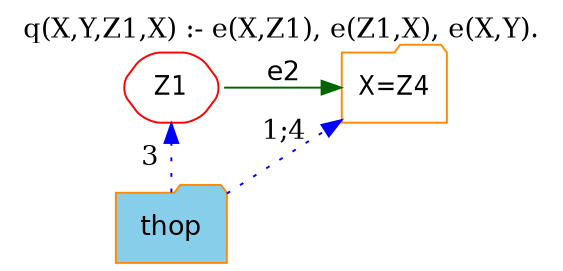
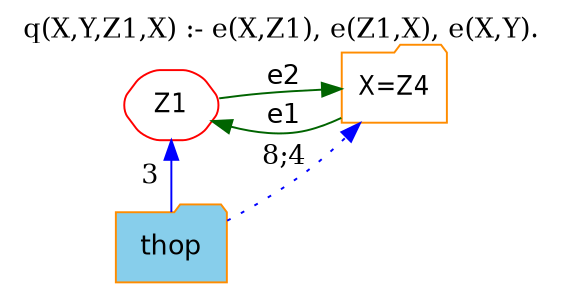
edge "thop" -> "X=Z4": label "1;4" -> "8;4"
edge "X=Z4" -> "Z1": added, label "e1"
edge "thop" -> "Z1": style dotted -> solid
